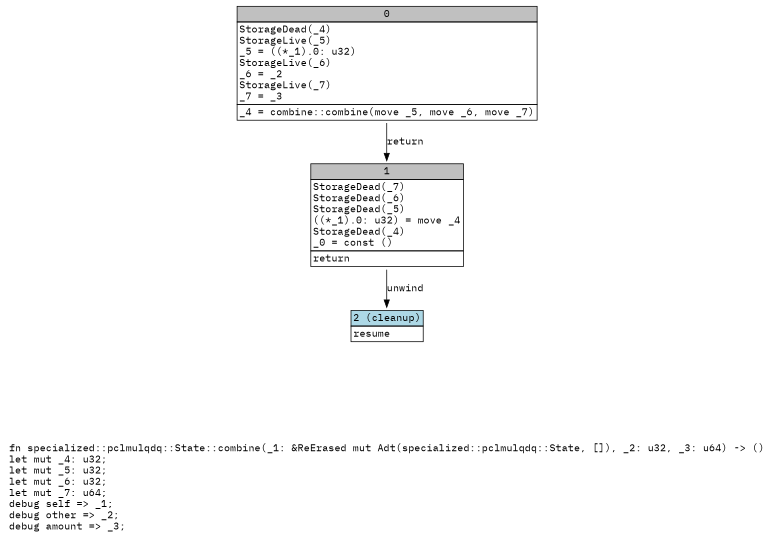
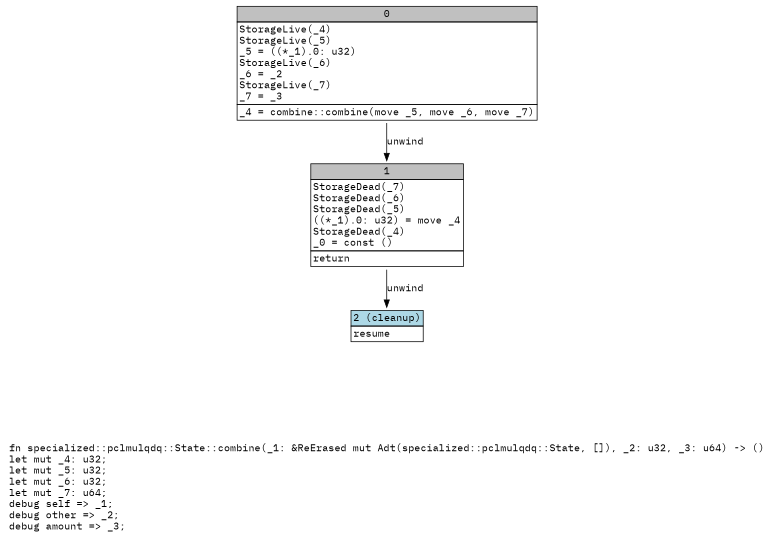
node "0": text "StorageDead(_4)" -> "StorageLive(_4)"
edge "0" -> "1": label "return" -> "unwind"
